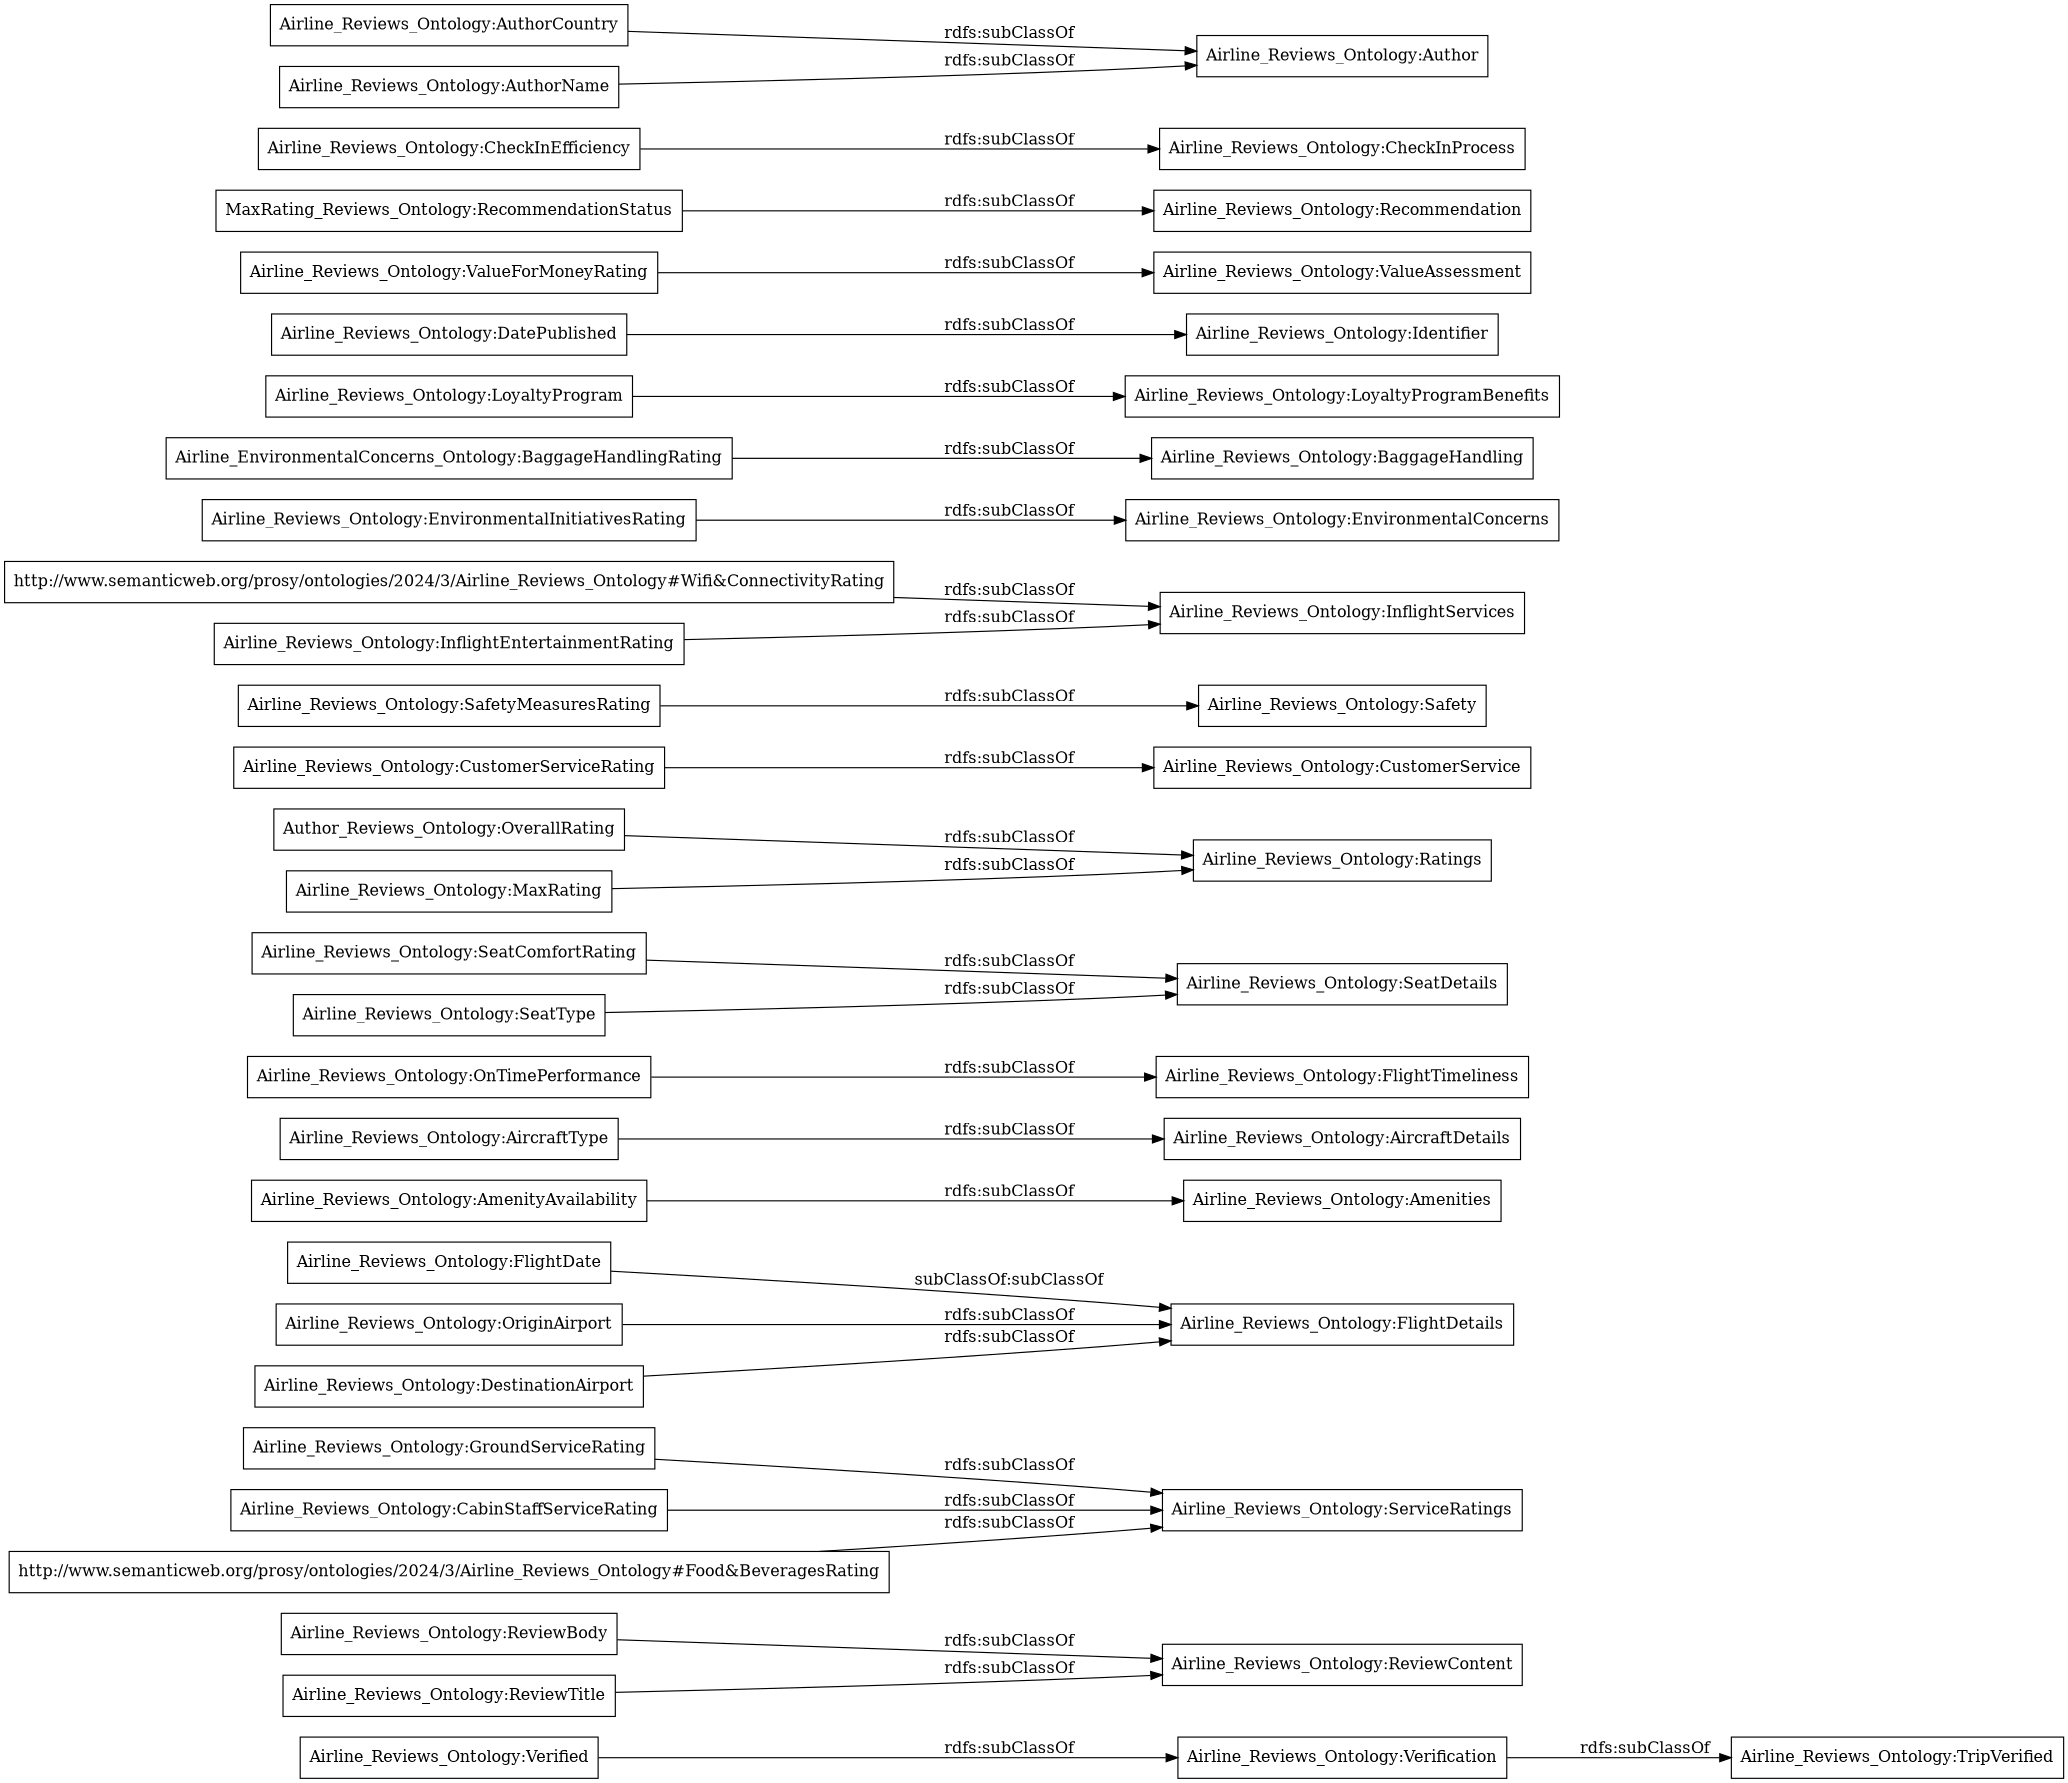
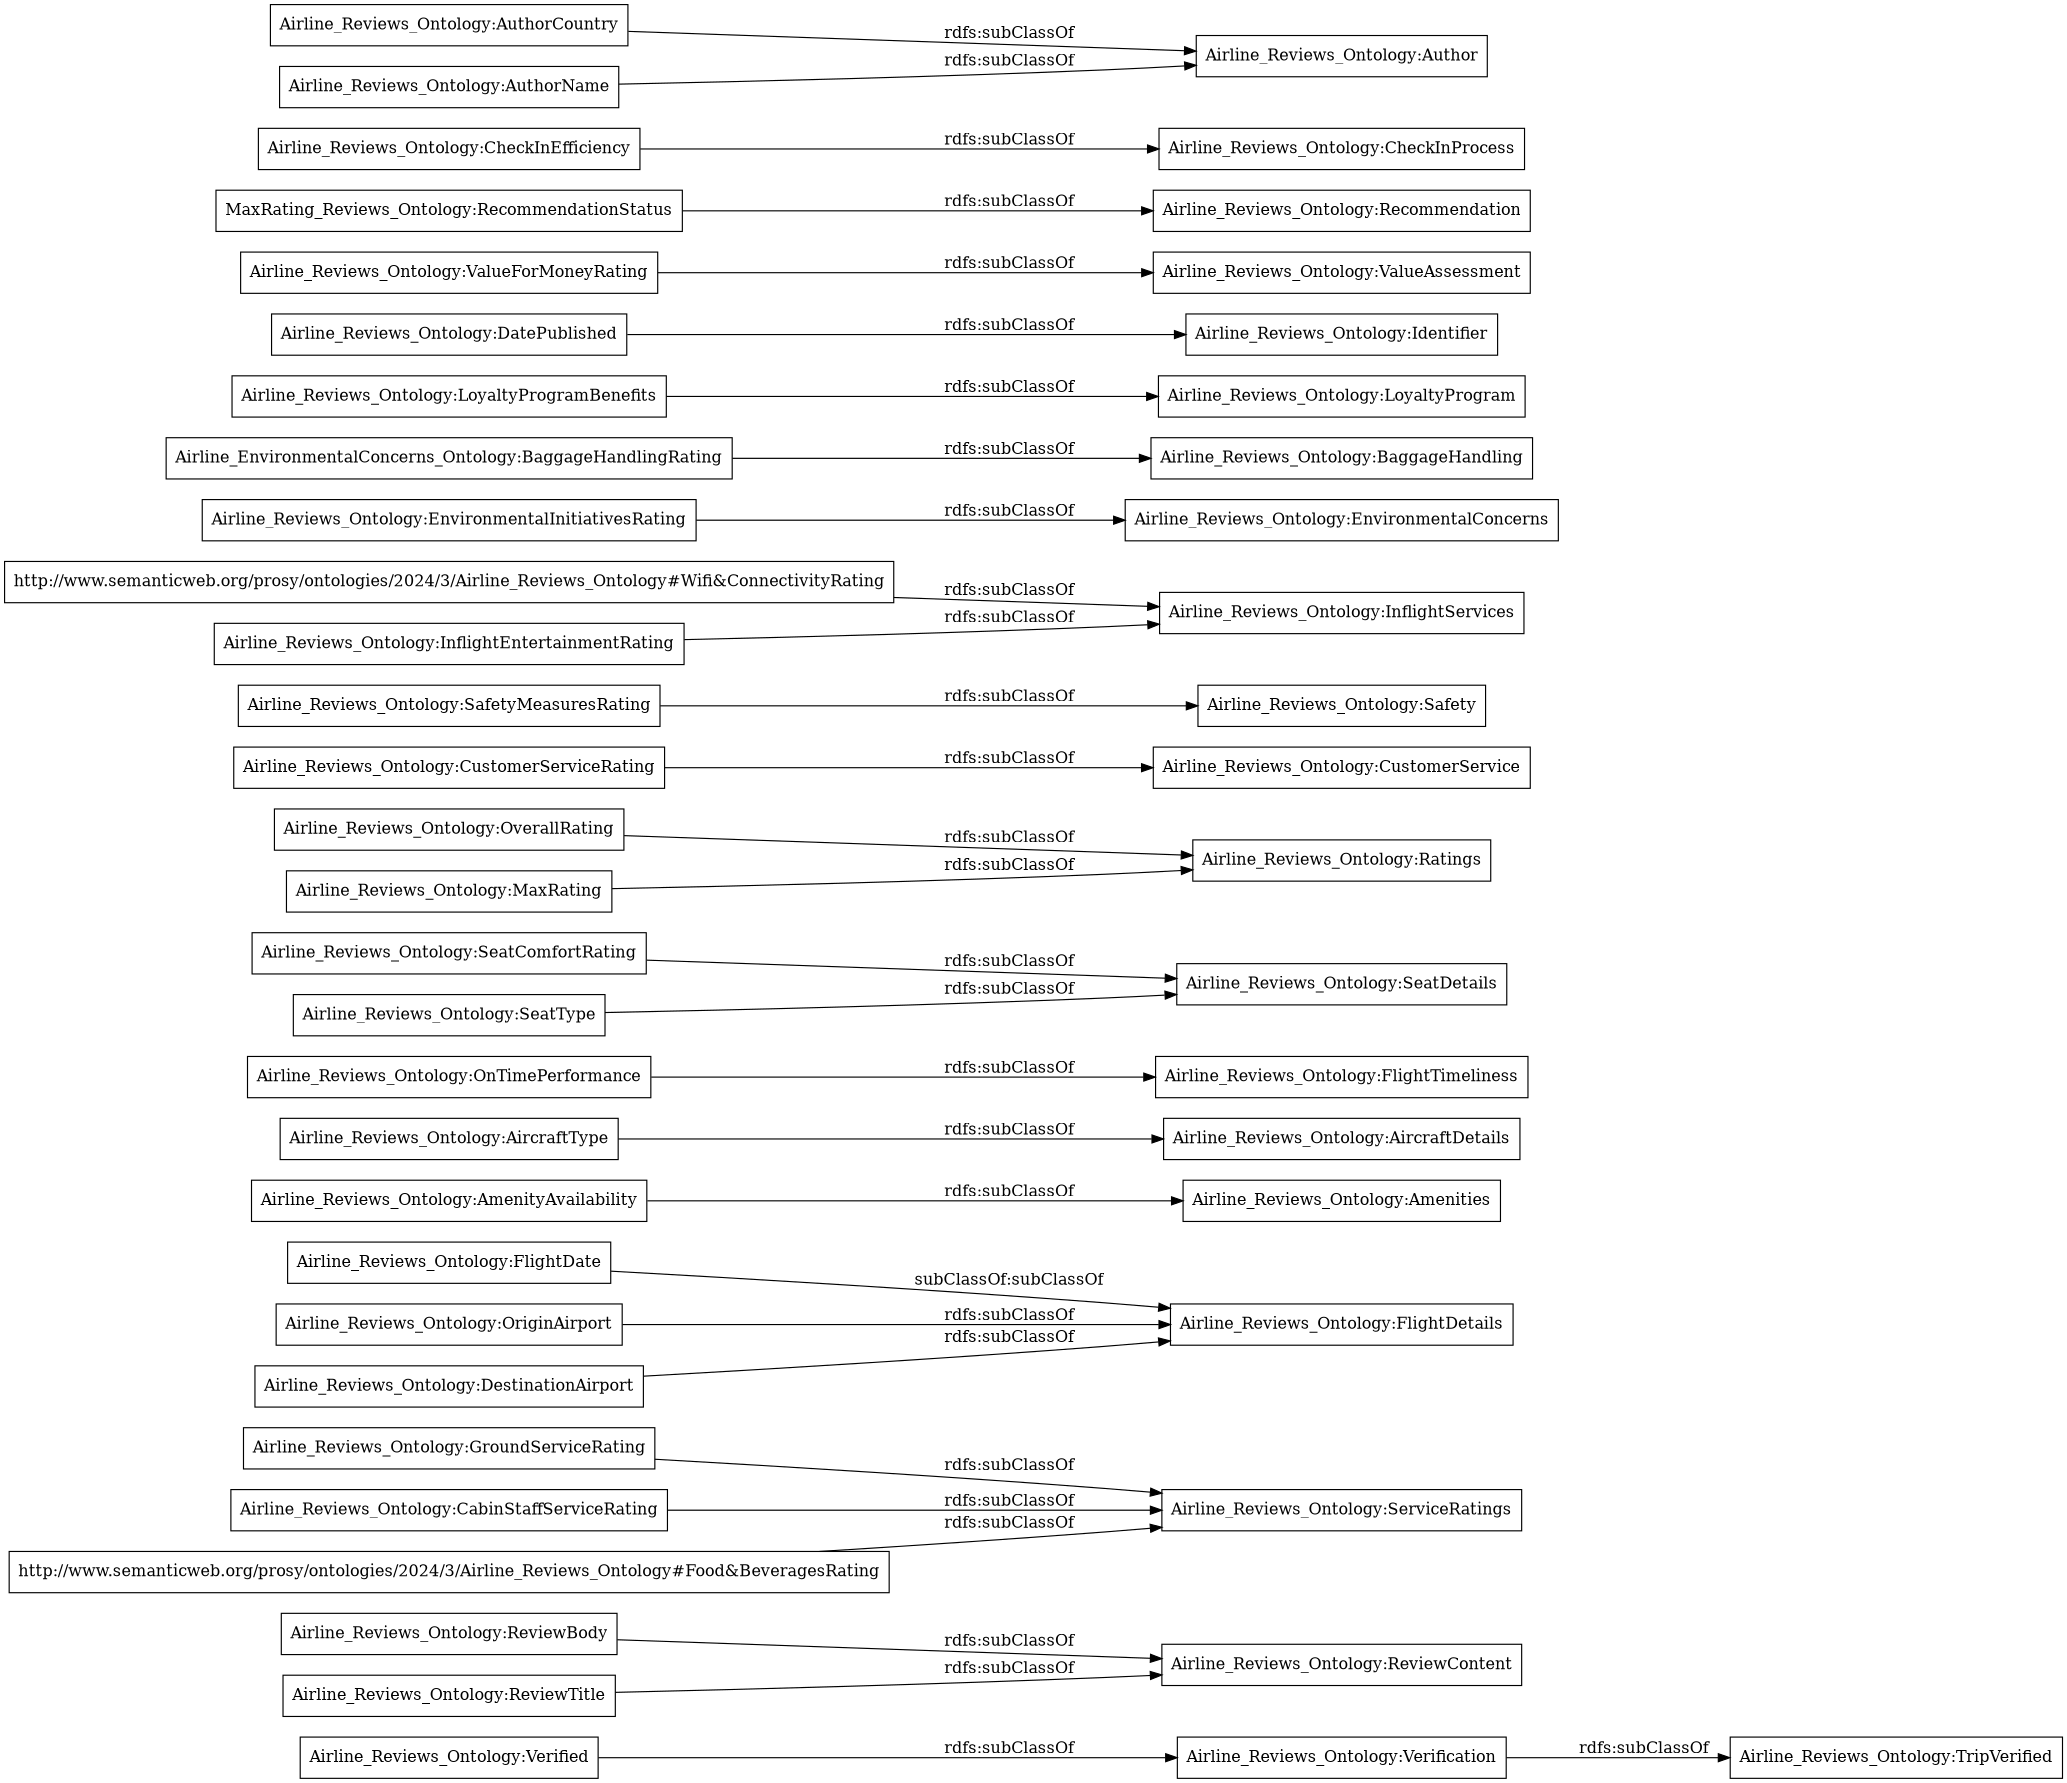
edge "Airline_Reviews_Ontology:LoyaltyProgram" -> "Airline_Reviews_Ontology:LoyaltyProgramBenefits": reversed
node "Author_Reviews_Ontology:OverallRating": label "Author_Reviews_Ontology:OverallRating" -> "Airline_Reviews_Ontology:OverallRating"
